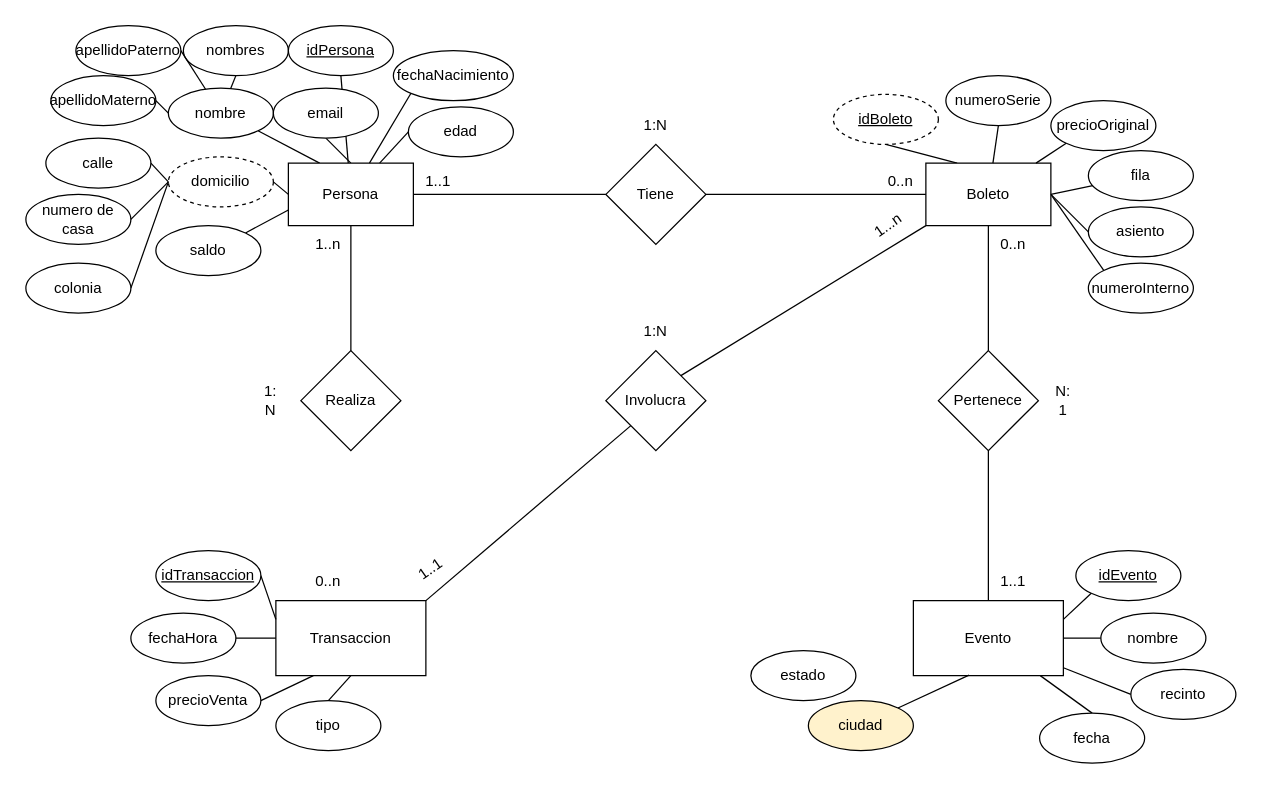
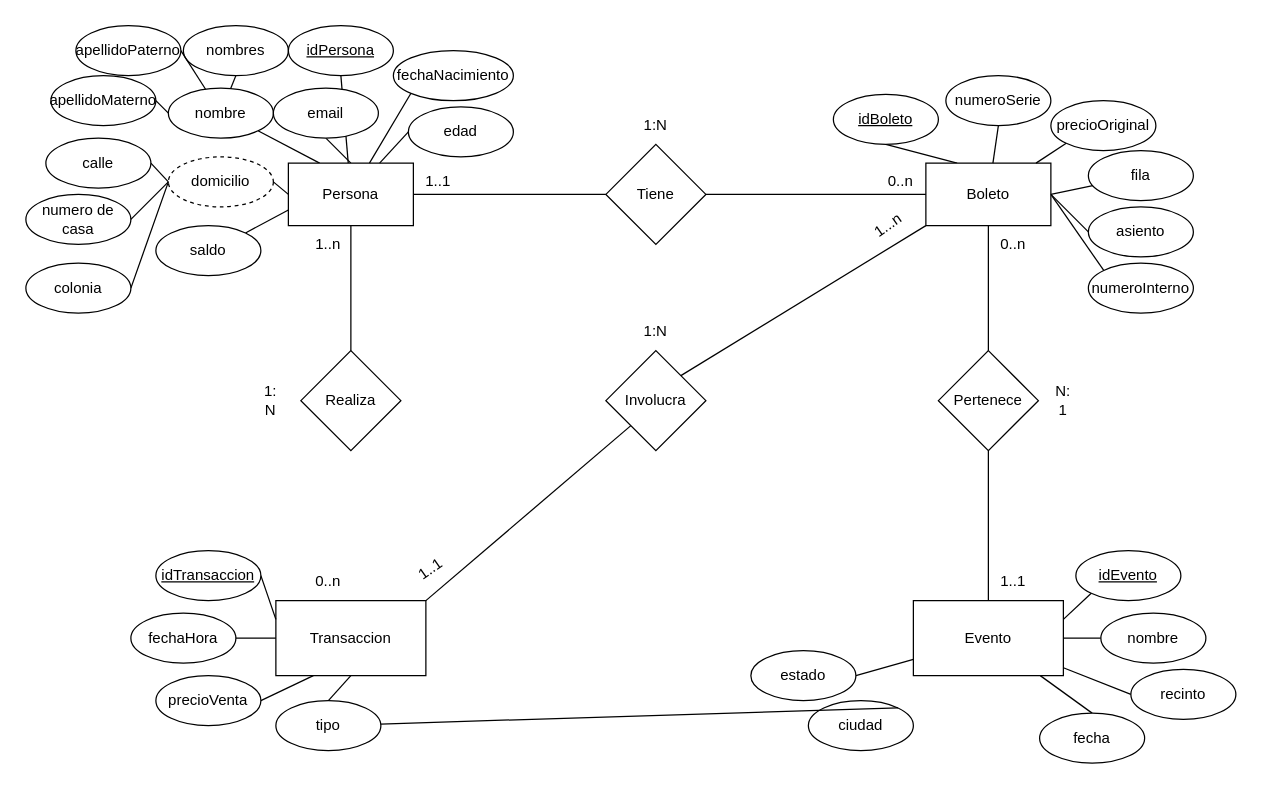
node "idBoleto": style dashed -> solid
edge "Evento" -- "estado": added
edge "Evento" -- "ciudad": now "tipo" -- "ciudad"
node "ciudad": fillcolor #fff2cc -> #ffffff
